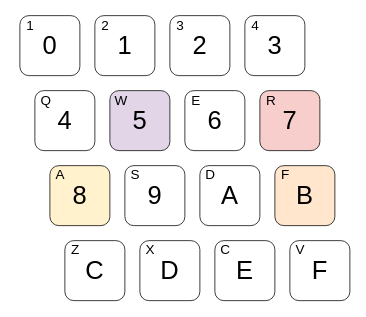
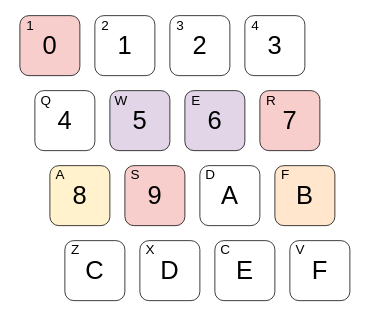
node "0": fillcolor #ffffff -> #f8cecc
node "6": fillcolor #ffffff -> #e1d5e7
node "9": fillcolor #ffffff -> #f8cecc
